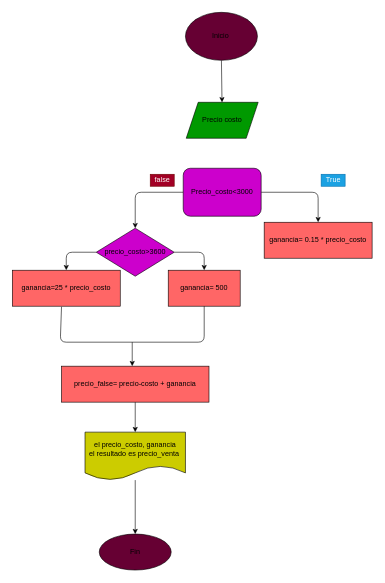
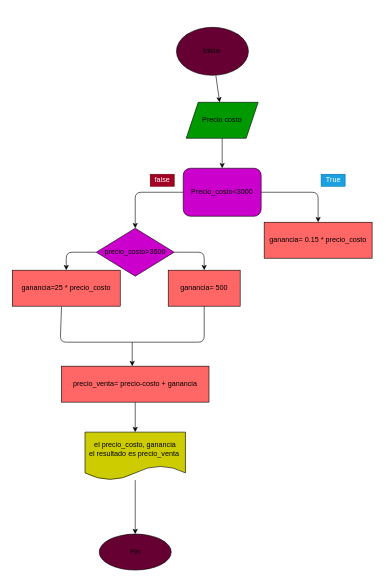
node "Inicio": moved (222, 36) -> (213, 51)
edge "Precio costo" -> "Precio_costo<3000": added
node "precio_false= precio-costo + ganancia": label "precio_false= precio-costo + ganancia" -> "precio_venta= precio-costo + ganancia"
